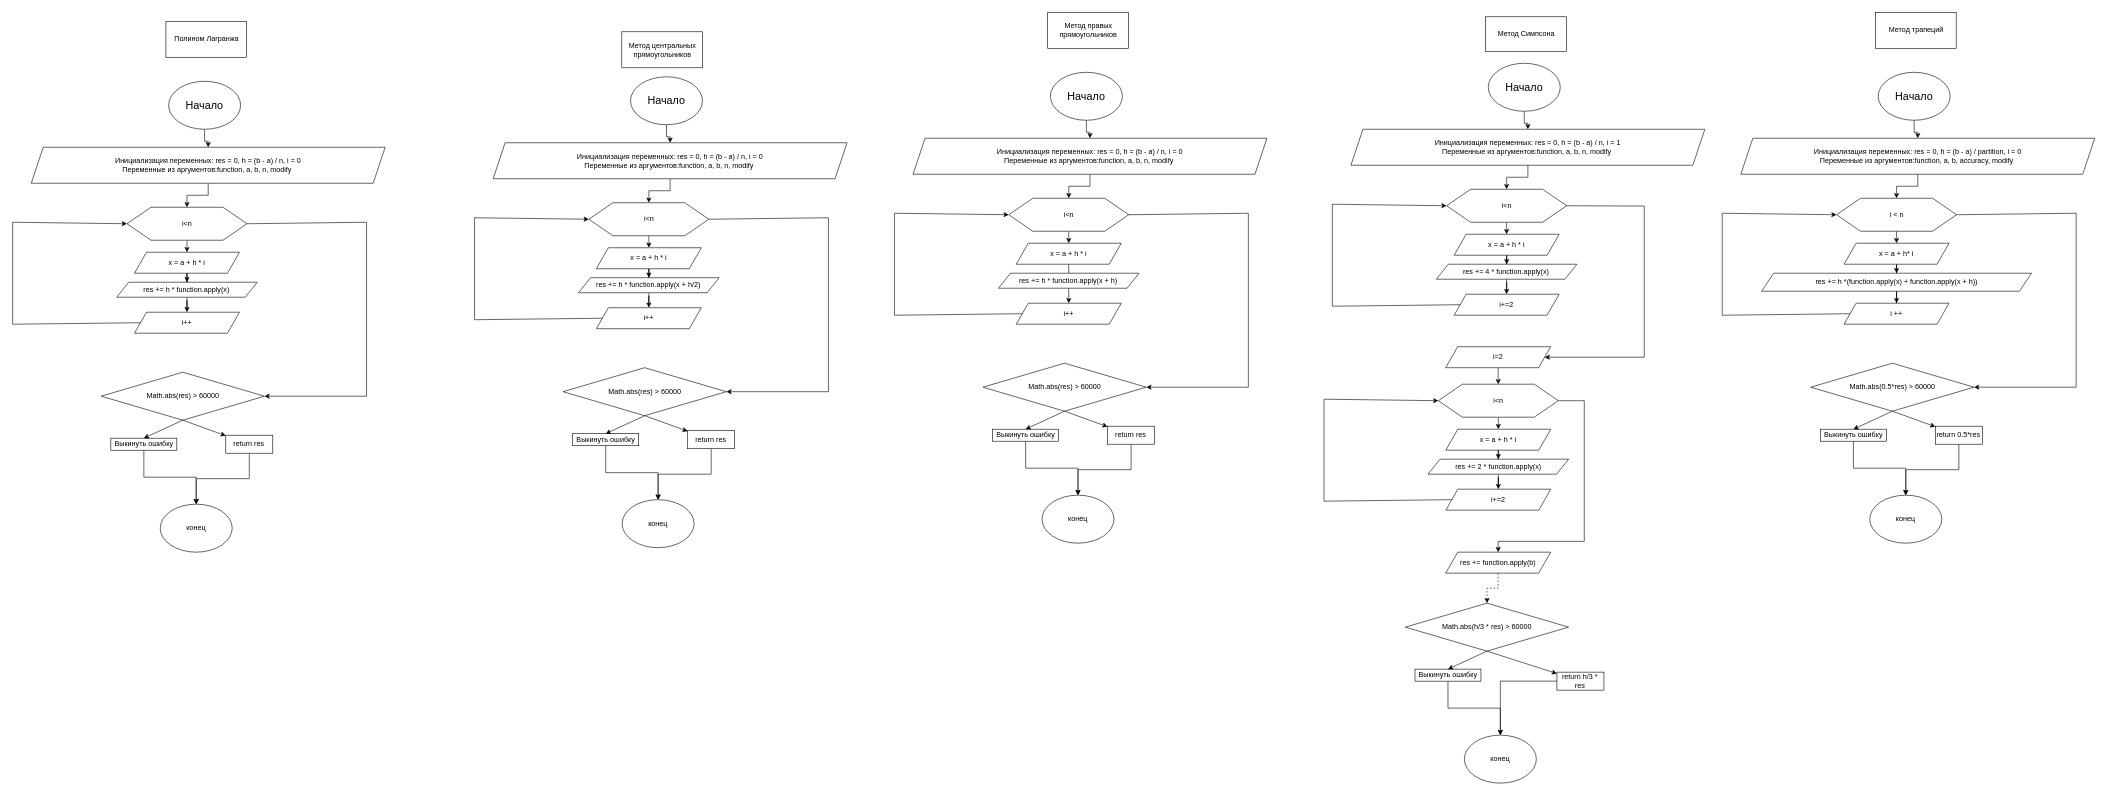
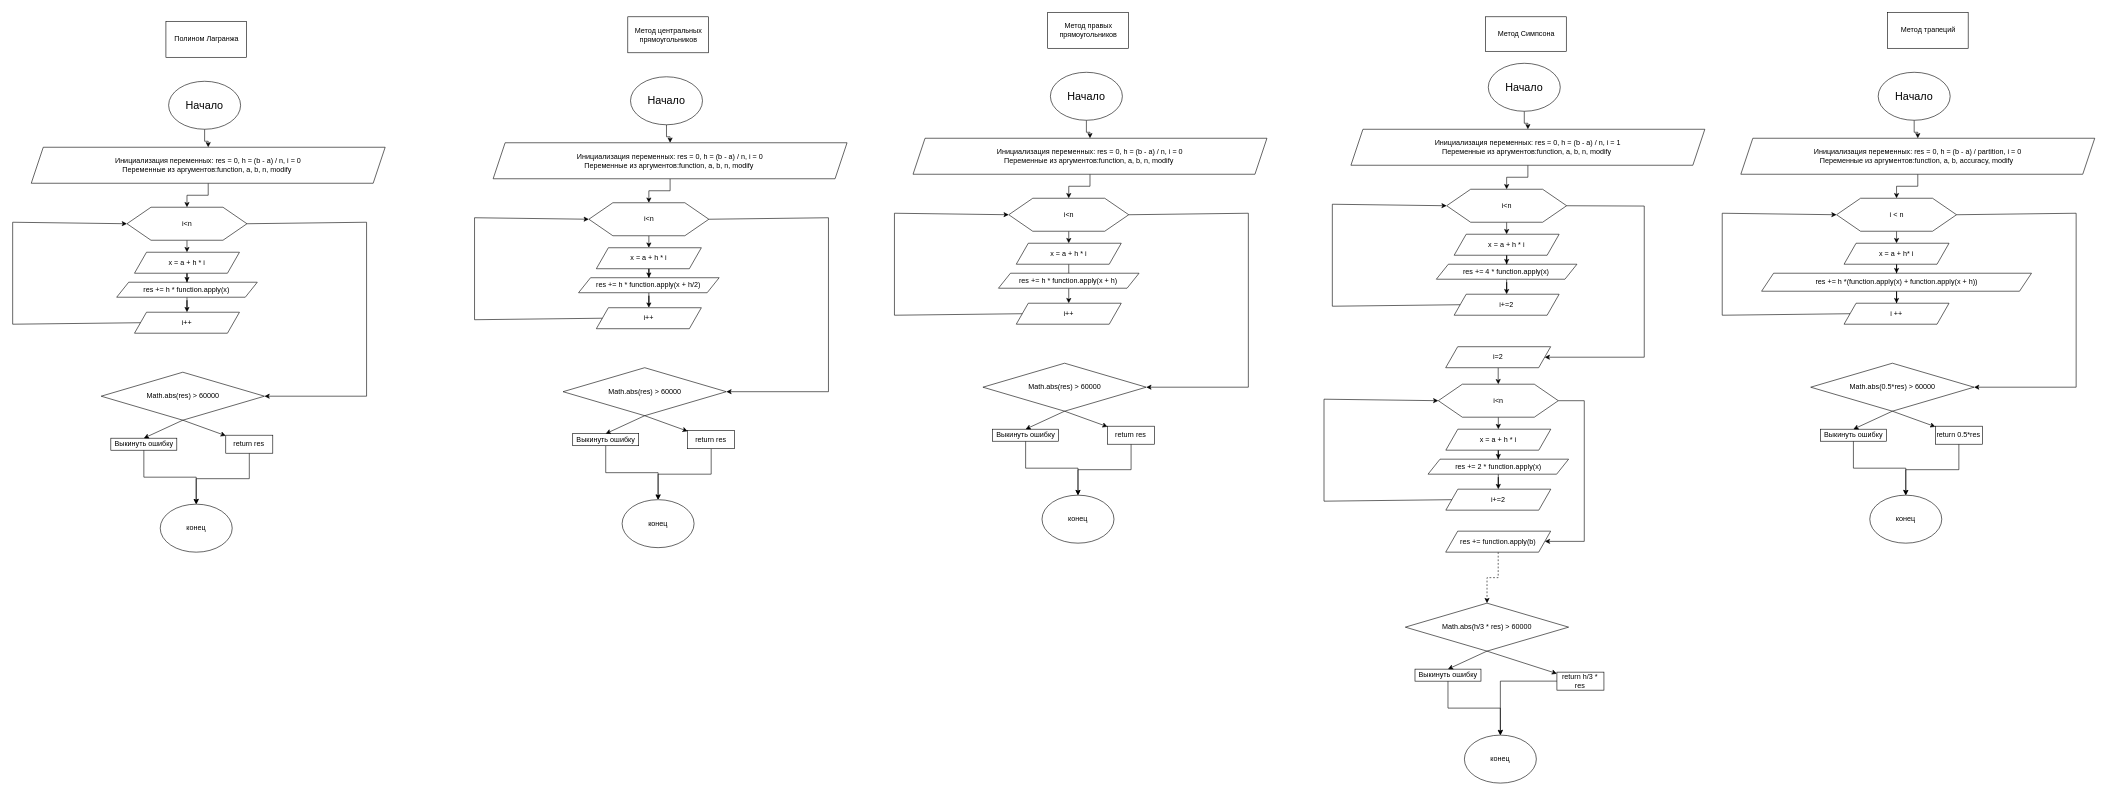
node "Метод трапеций": moved (1916, 30) -> (1928, 30)
node "Метод центральных прямоугольников": moved (662, 50) -> (668, 35)
node "res += function.apply(b)": moved (1498, 563) -> (1498, 542)
